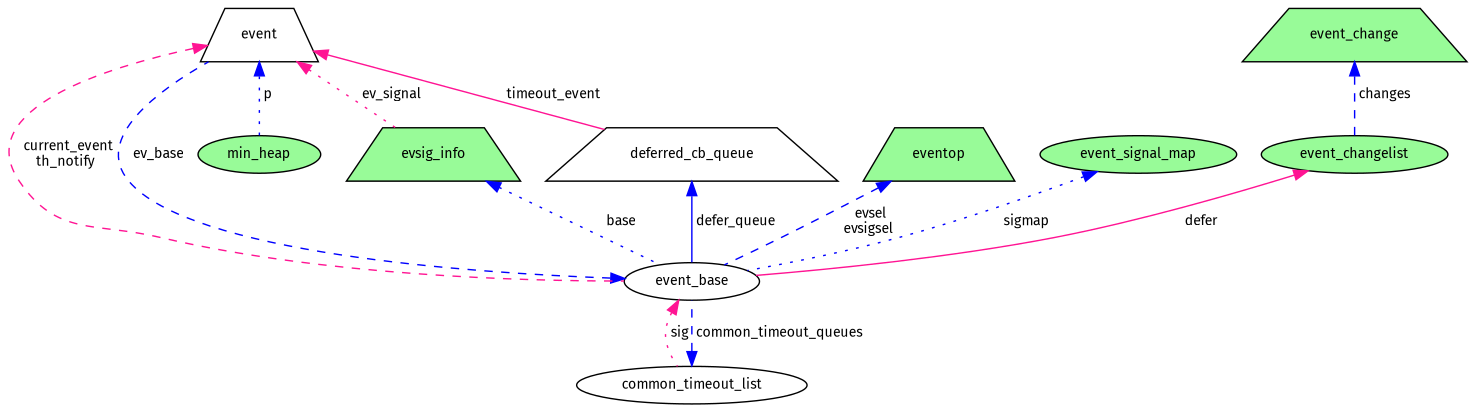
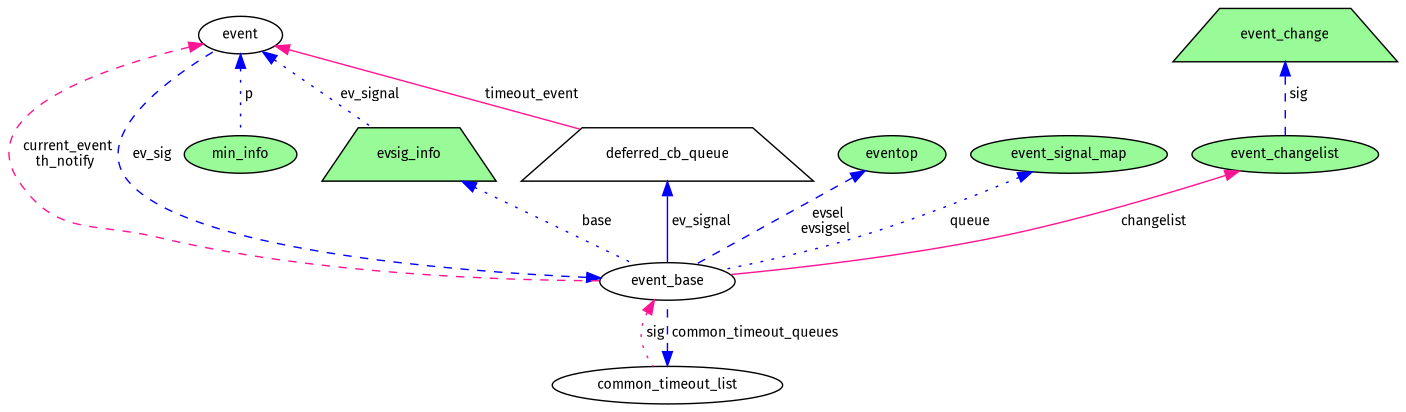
node "event": shape trapezium -> ellipse
edge "event_changelist" -> "event_change": label " changes" -> " sig"
edge "evsig_info" -> "event": color deeppink -> blue
edge "event" -> "event_base": label " ev_base" -> " ev_sig"
node "min_heap": label "min_heap" -> "min_info"
node "eventop": shape trapezium -> ellipse
edge "event_base" -> "deferred_cb_queue": label " defer_queue" -> " ev_signal"
edge "event_base" -> "event_signal_map": label " sigmap" -> " queue"
edge "event_base" -> "event_changelist": label " defer" -> " changelist"
